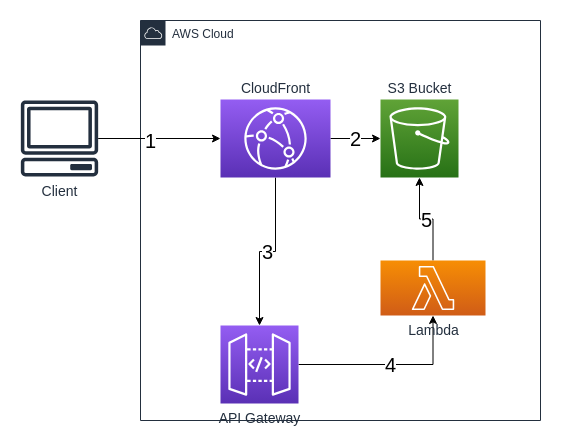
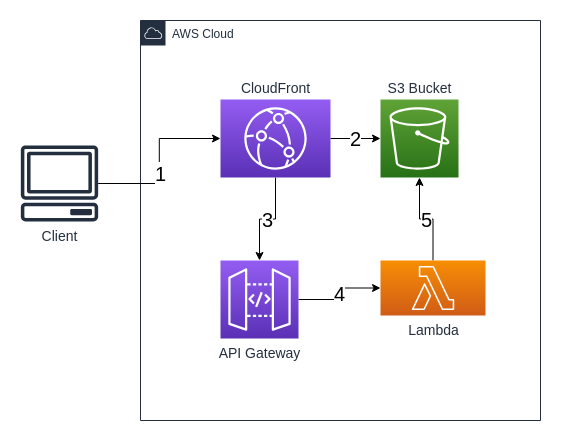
node "Client": moved (60, 139) -> (60, 184)
node "API Gateway": moved (260, 365) -> (260, 300)
